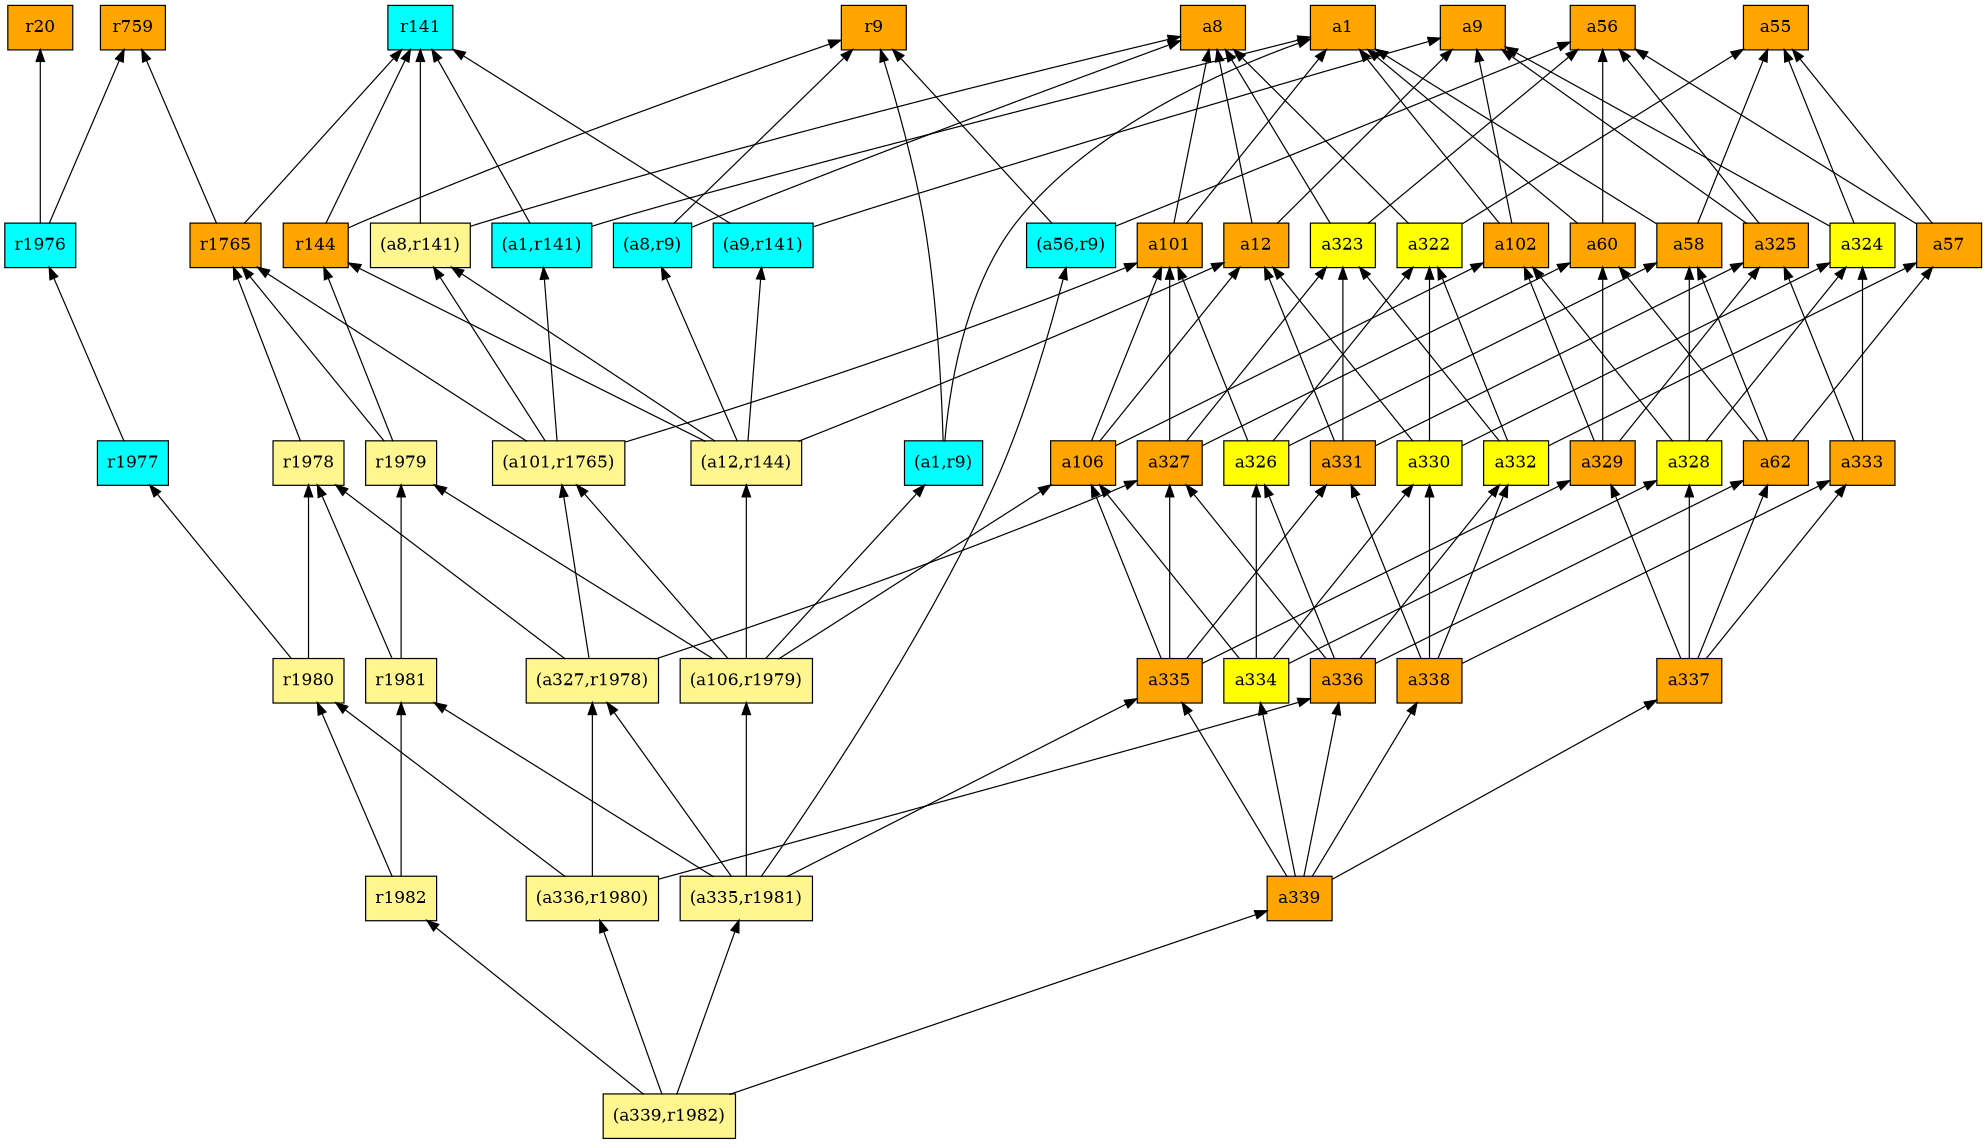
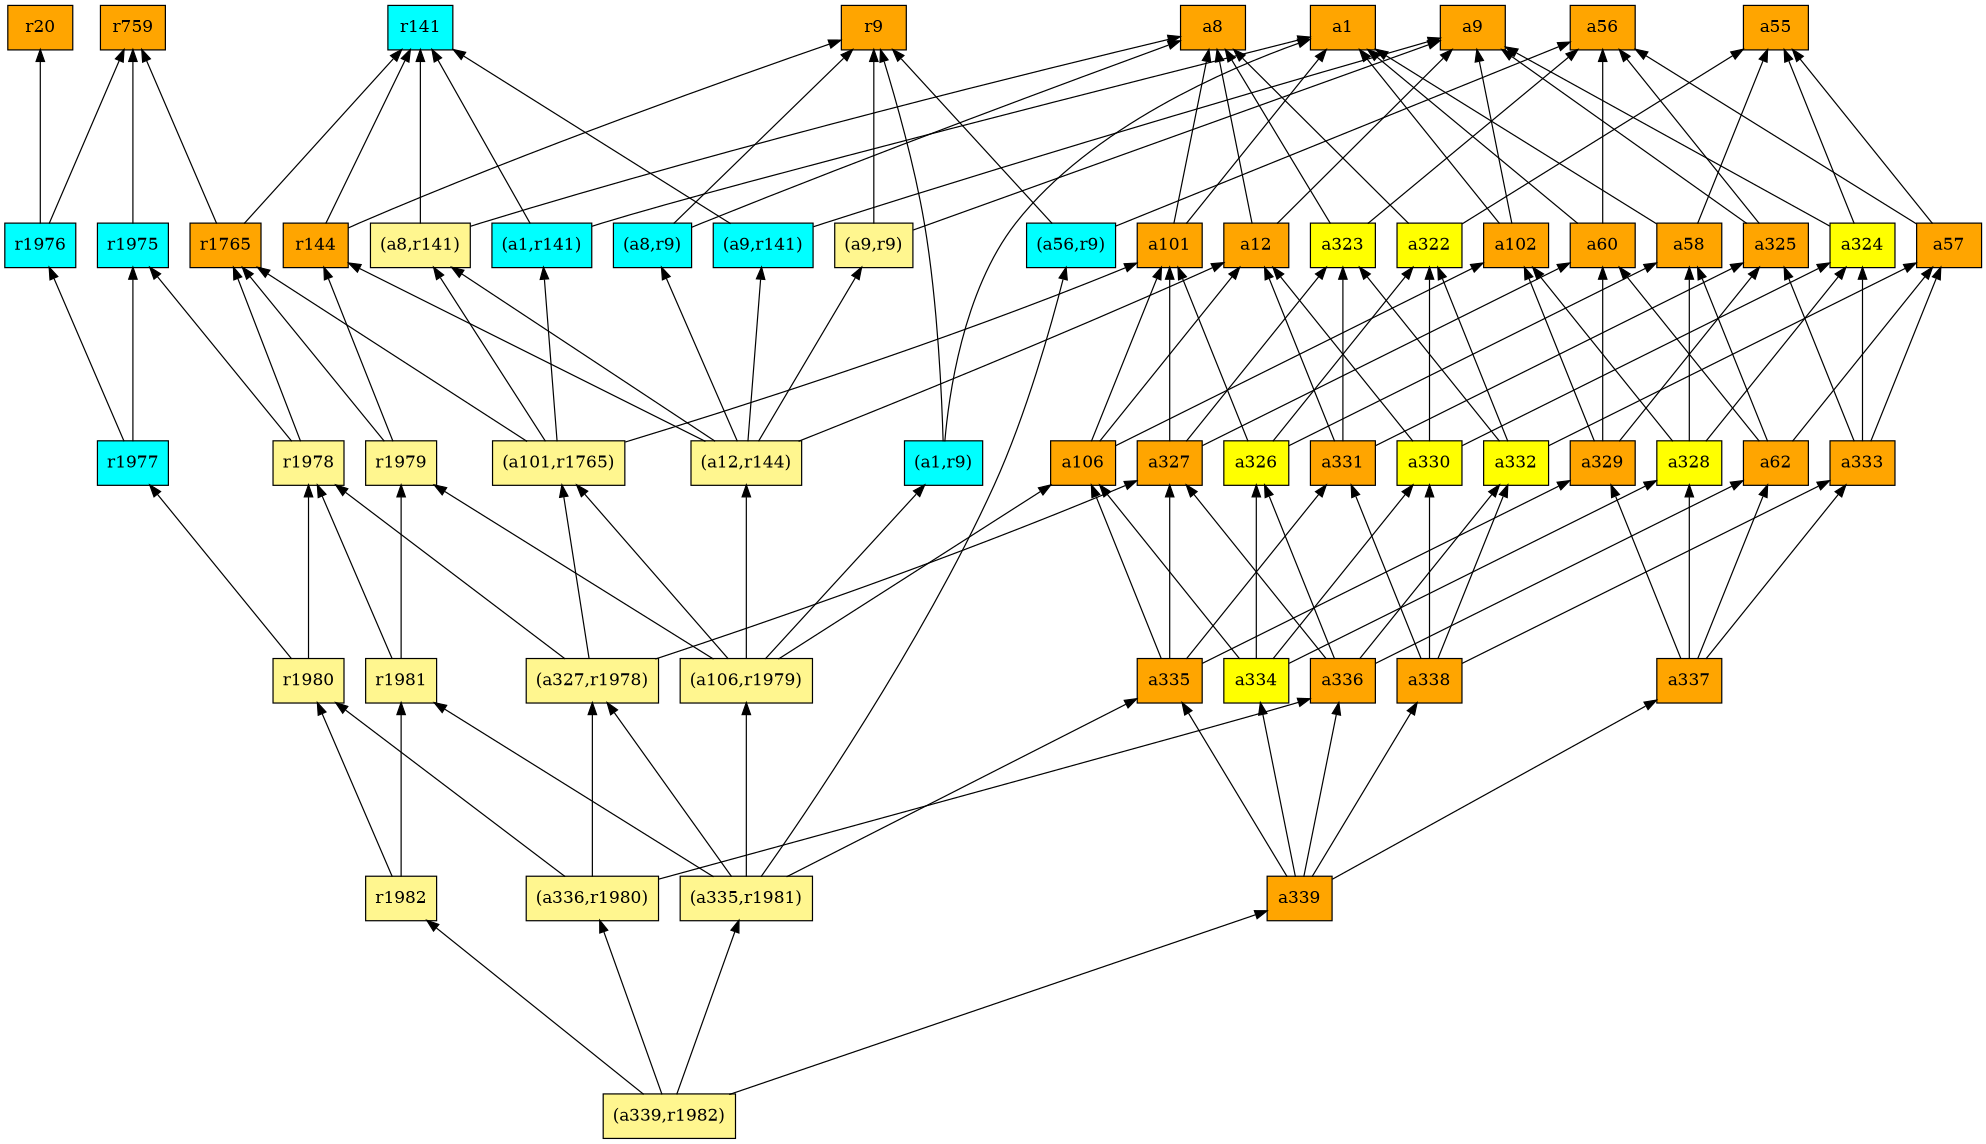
node "r1975": added
node "(a9,r9)": added
edge "a333" -> "a57": added
